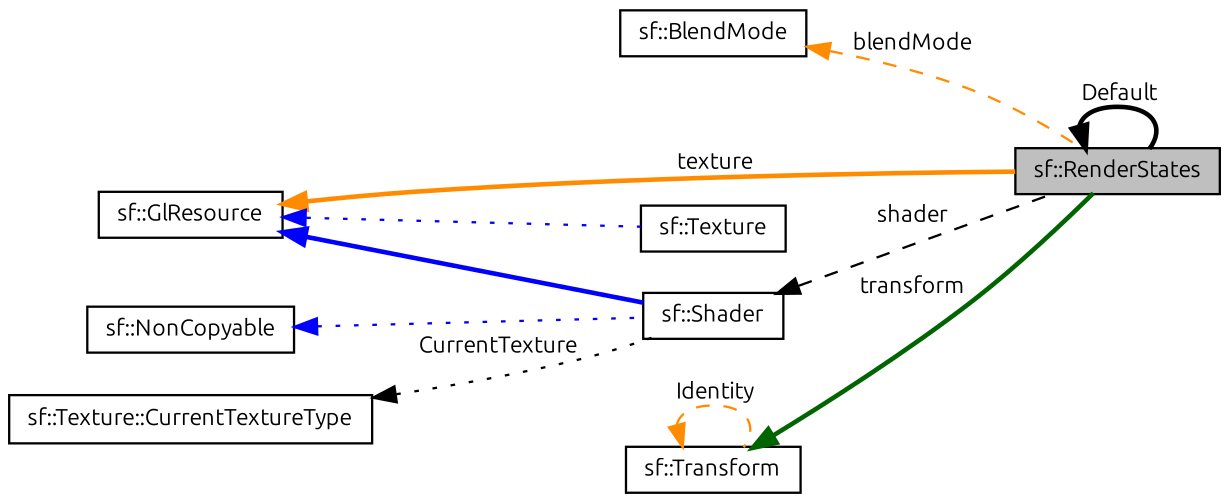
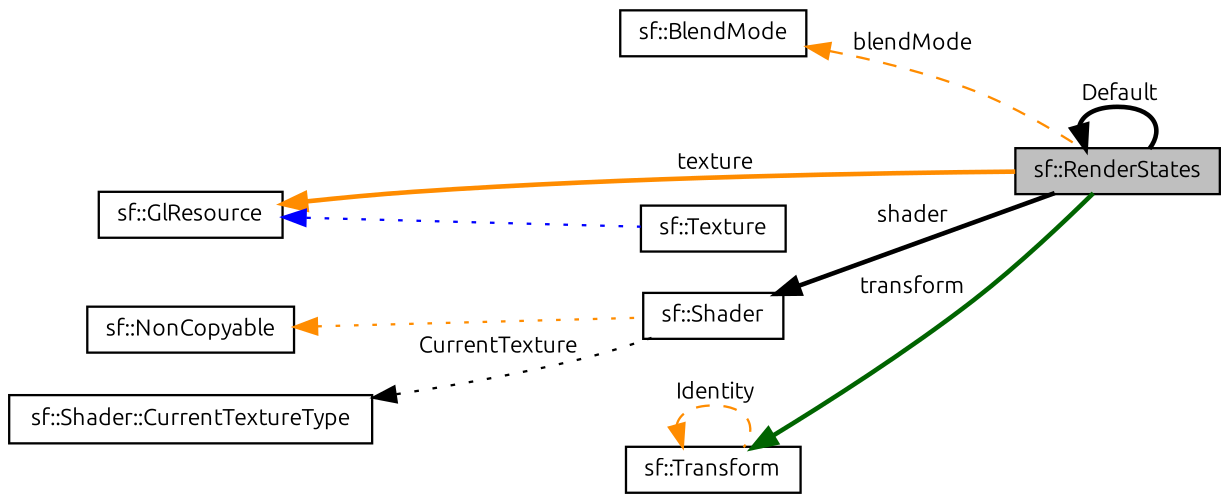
edge "sf::RenderStates" -> "sf::Shader": style dashed -> bold
edge "sf::Shader" -> "sf::GlResource": removed
edge "sf::Shader" -> "sf::NonCopyable": color blue -> darkorange
node "sf::Texture::CurrentTextureType": label "sf::Texture::CurrentTextureType" -> "sf::Shader::CurrentTextureType"
